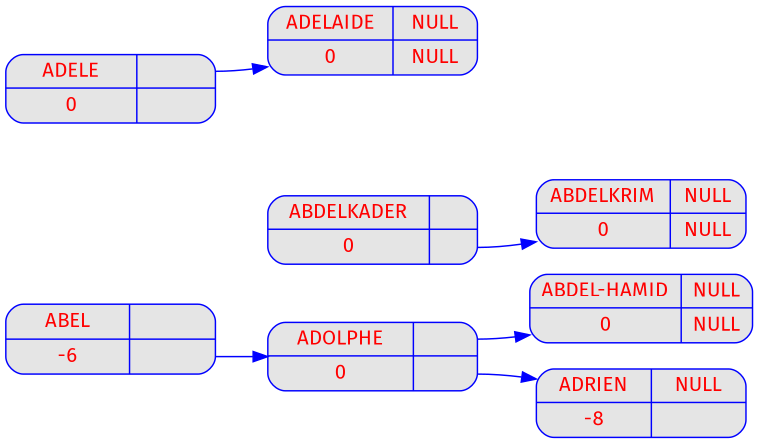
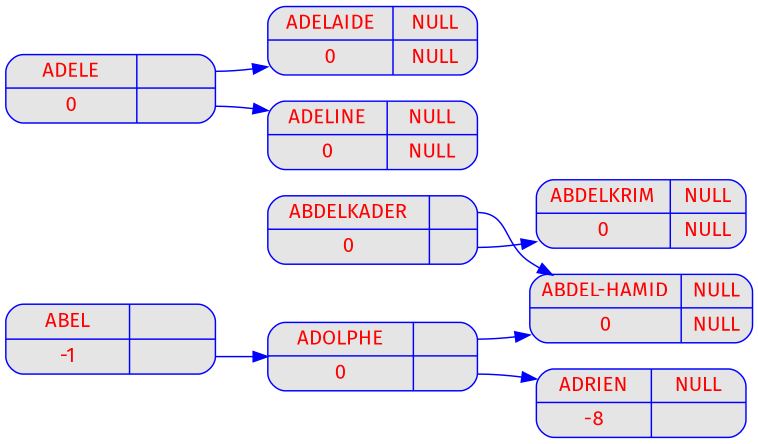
node "ADELINE": added
edge "ABDELKADER" -> "ABDEL-HAMID": added
node "ABEL": text "-6" -> "-1"
